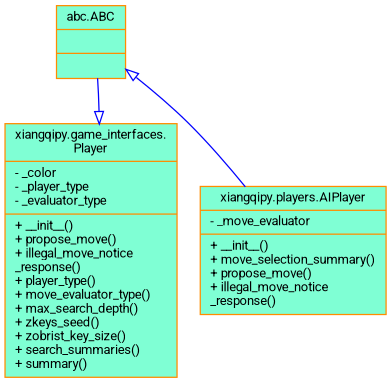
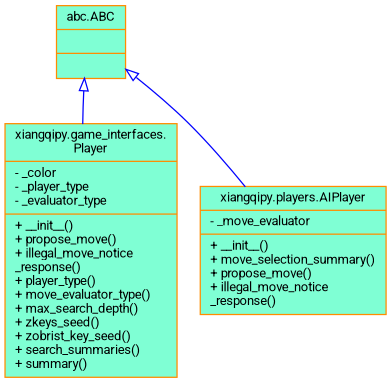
edge "abc.ABC" -> "xiangqipy.game_interfaces.": reversed
node "xiangqipy.game_interfaces.": text "+ zobrist_key_size()" -> "+ zobrist_key_seed()"
